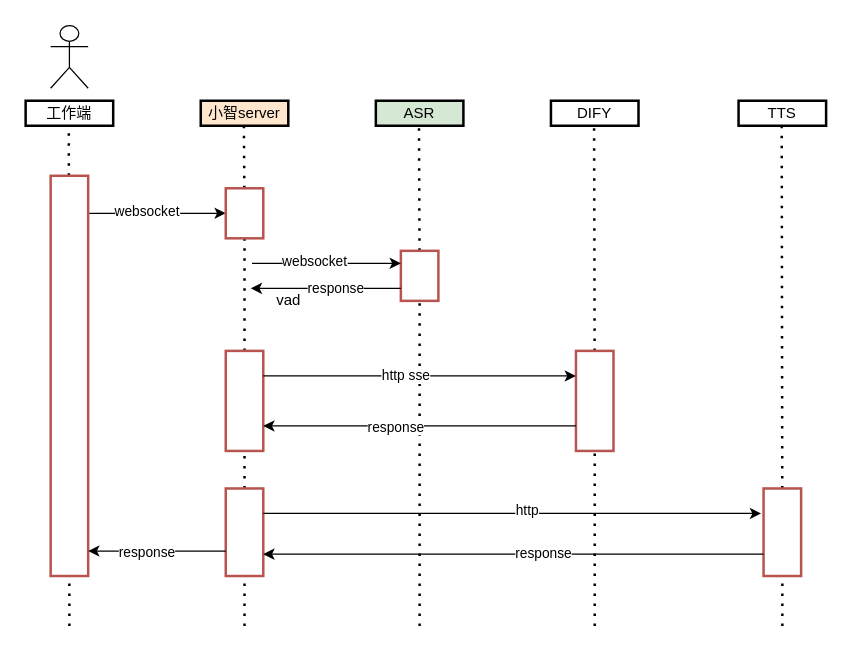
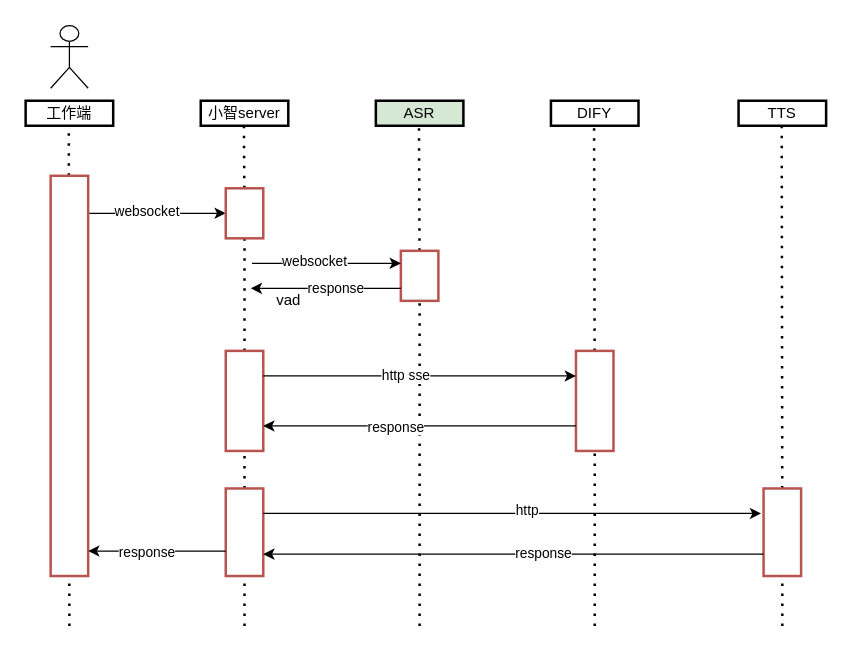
node "小智server": fillcolor #ffe6cc -> #ffffff
